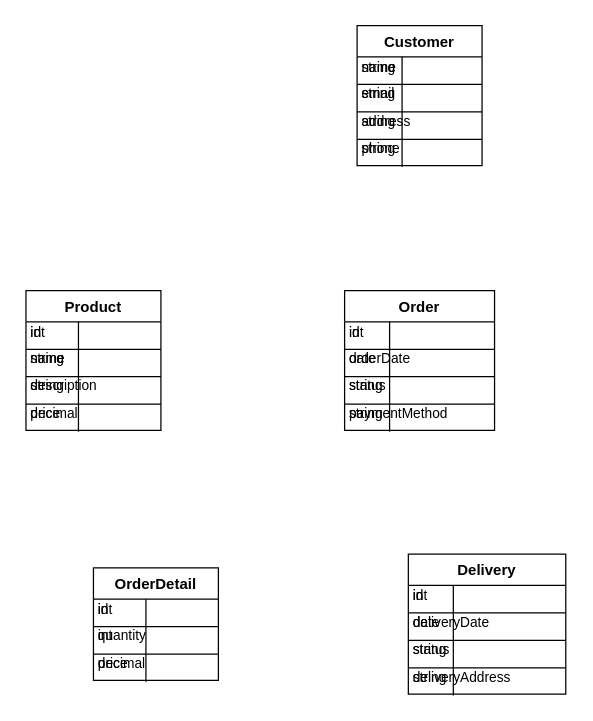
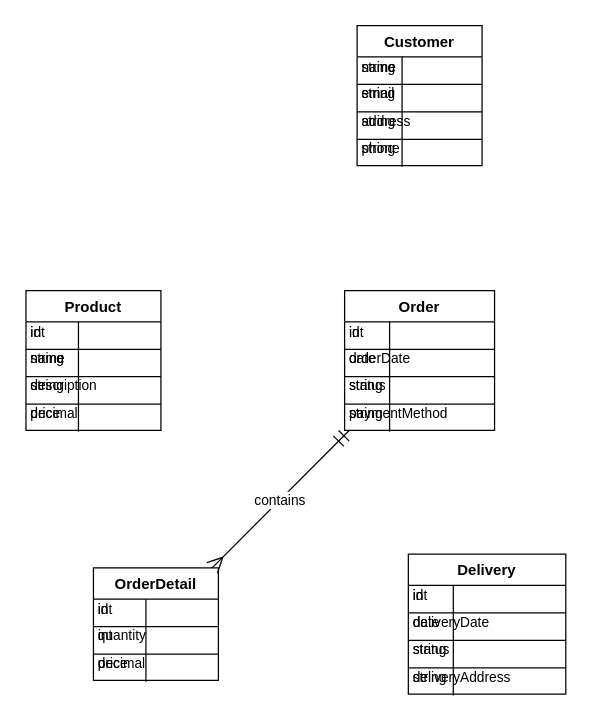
edge "Order" -- "OrderDetail": added, label "contains"
